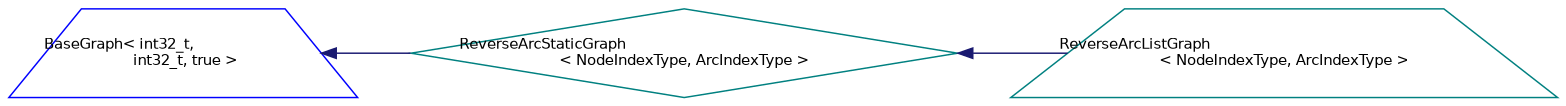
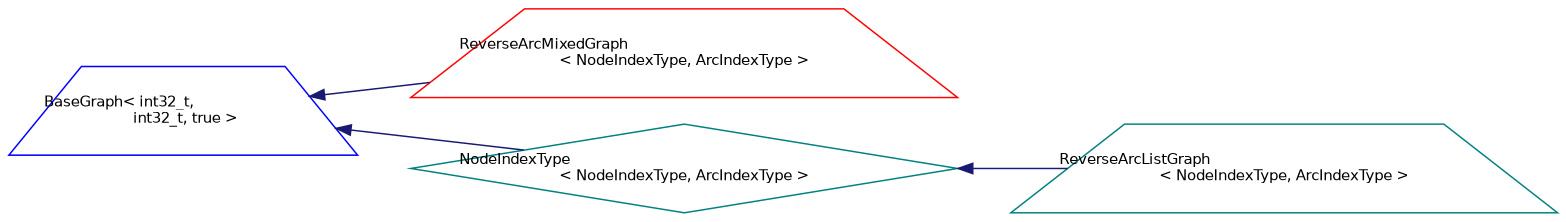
node "ReverseArcStaticGraph < NodeIndexType, ArcIndexType >": label "ReverseArcStaticGraph < NodeIndexType, ArcIndexType >" -> "NodeIndexType < NodeIndexType, ArcIndexType >"
node "ReverseArcMixedGraph < NodeIndexType, ArcIndexType >": added
